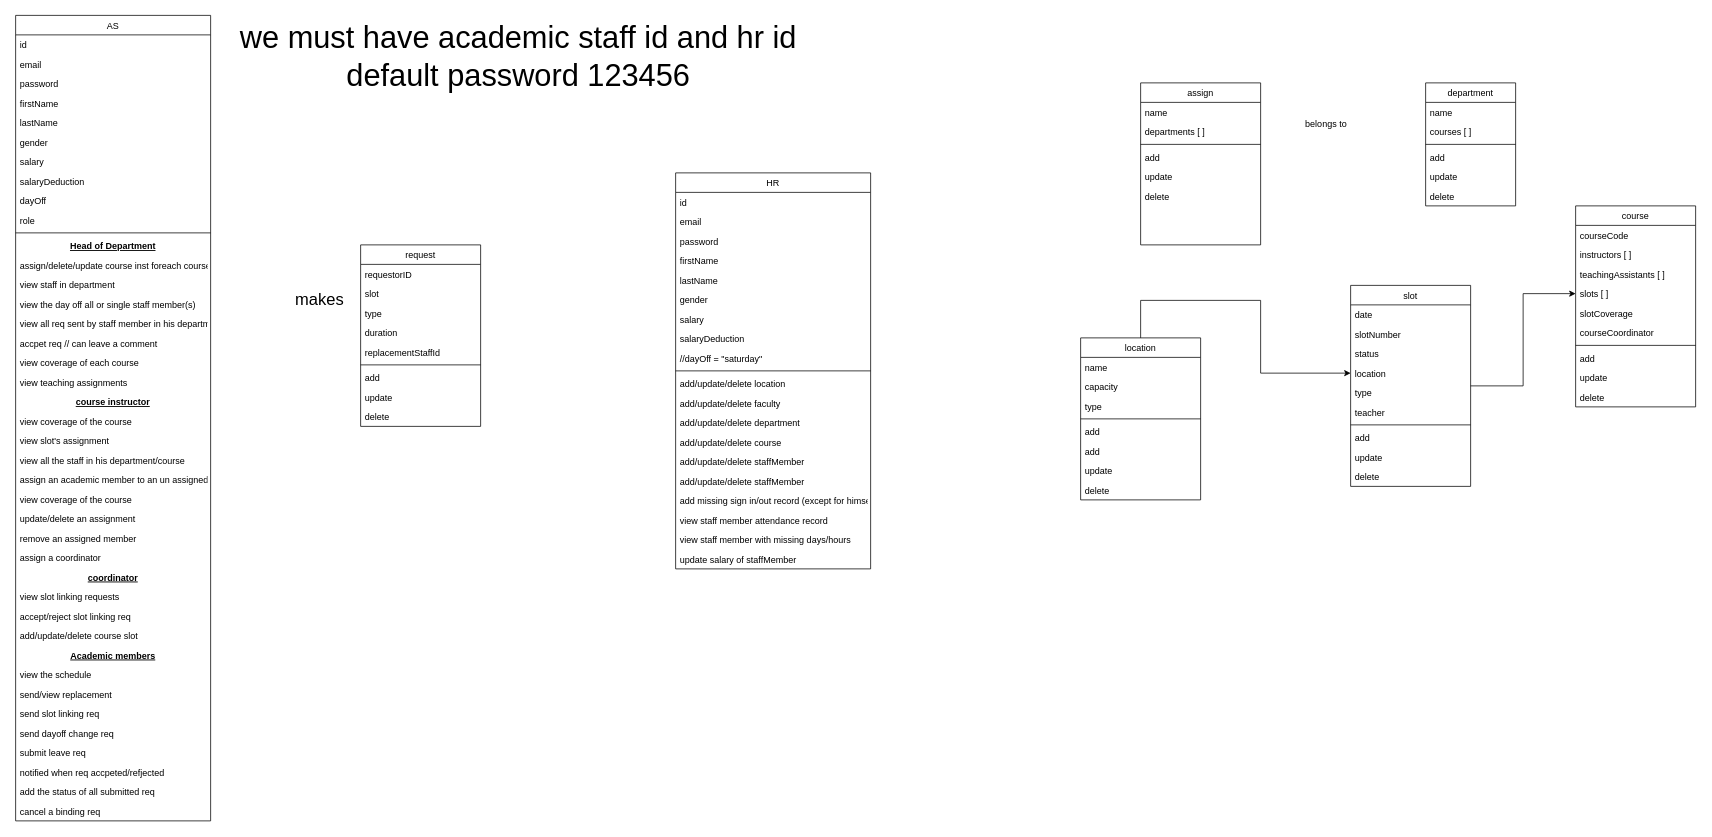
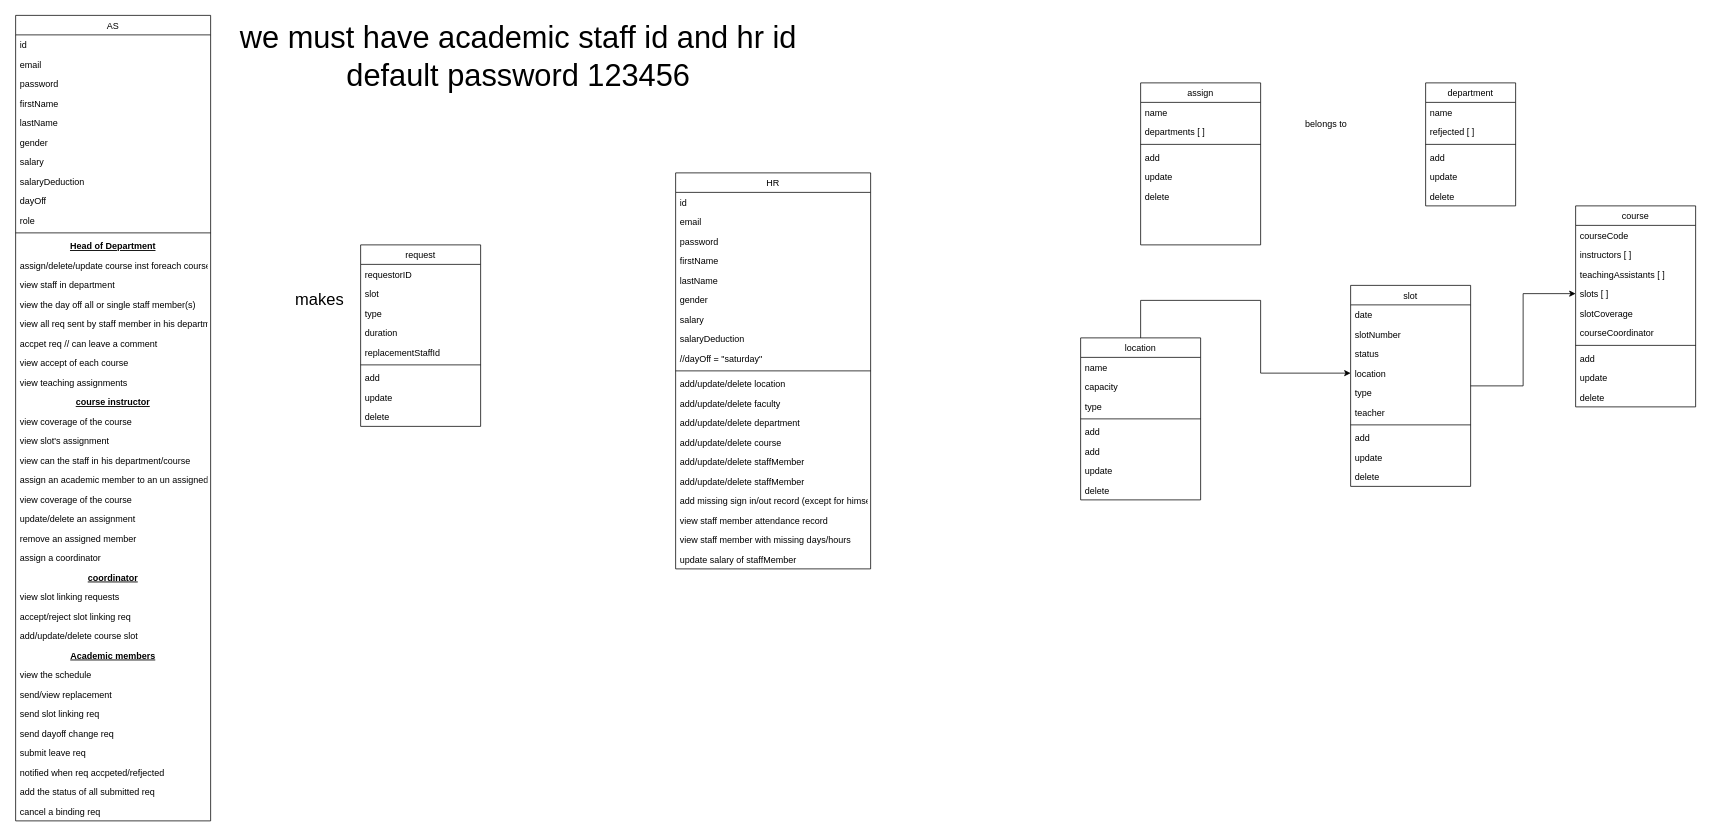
node "courses [ ]": label "courses [ ]" -> "refjected [ ]"
node "view coverage of each course": label "view coverage of each course" -> "view accept of each course"
node "view all the staff in his department/course": label "view all the staff in his department/course" -> "view can the staff in his department/course"
